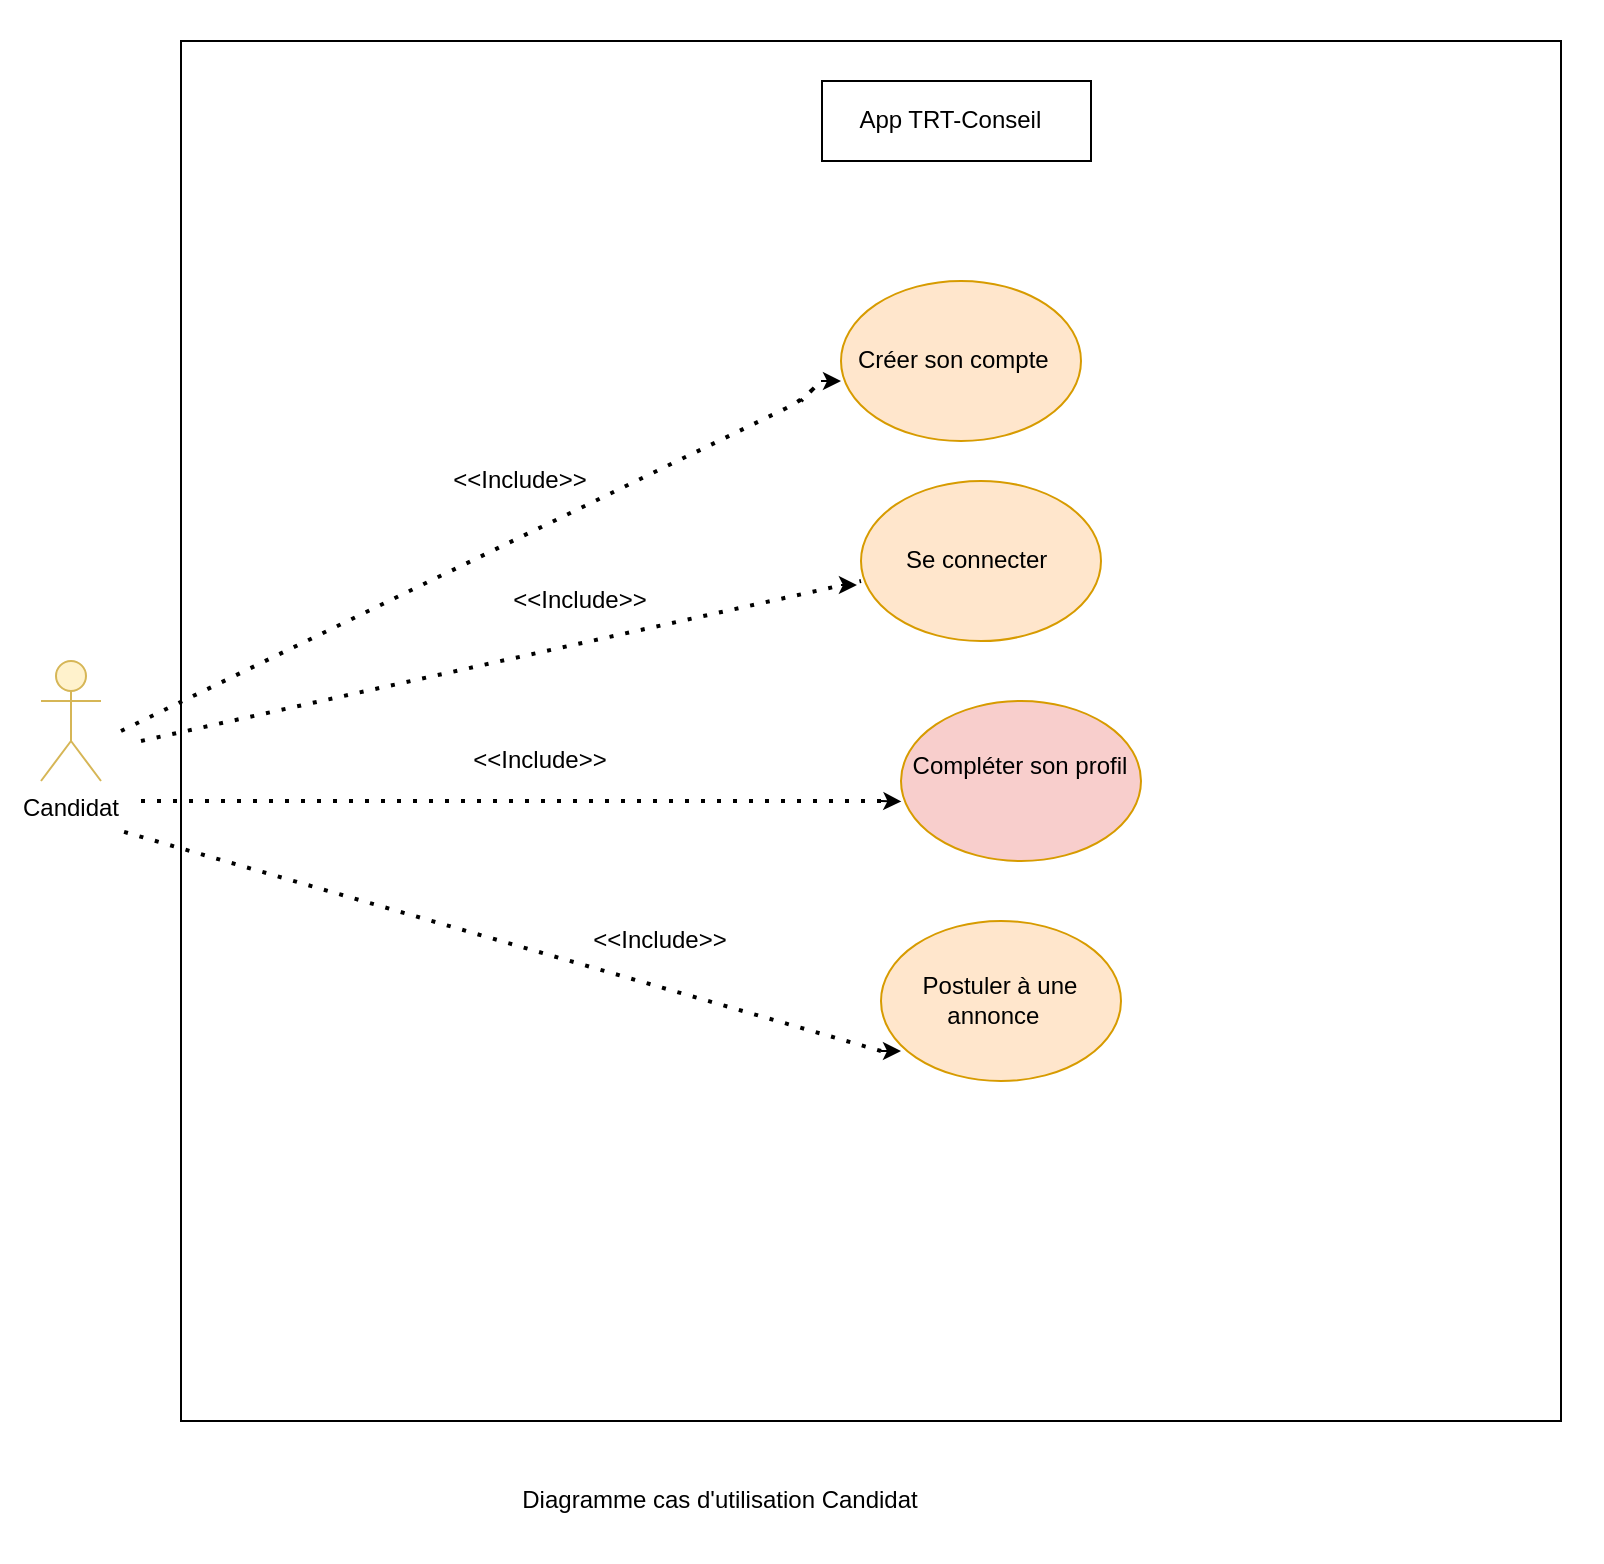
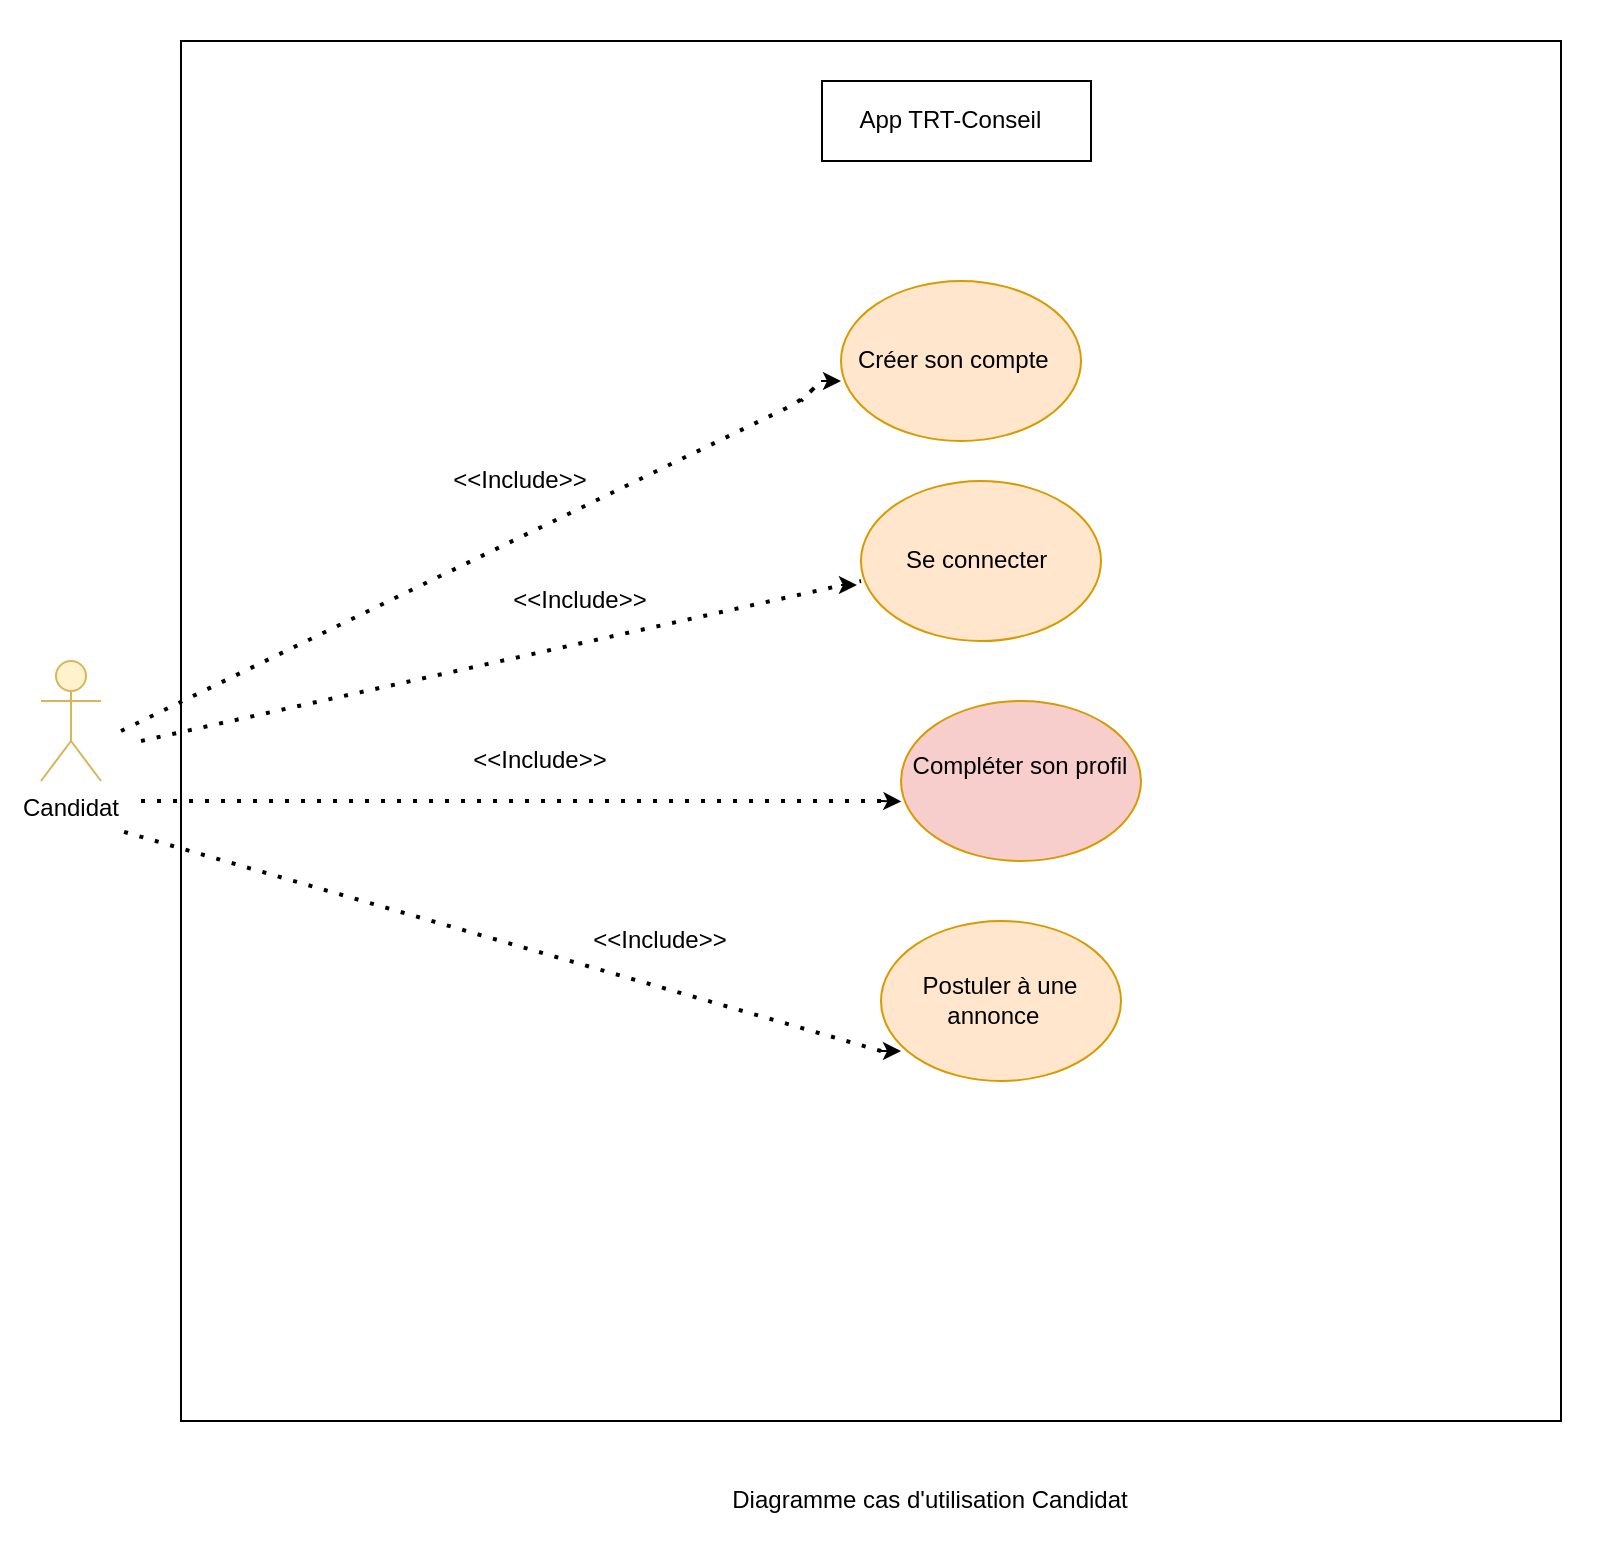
node "Diagramme cas d'utilisation Candidat": moved (721, 1501) -> (931, 1501)
